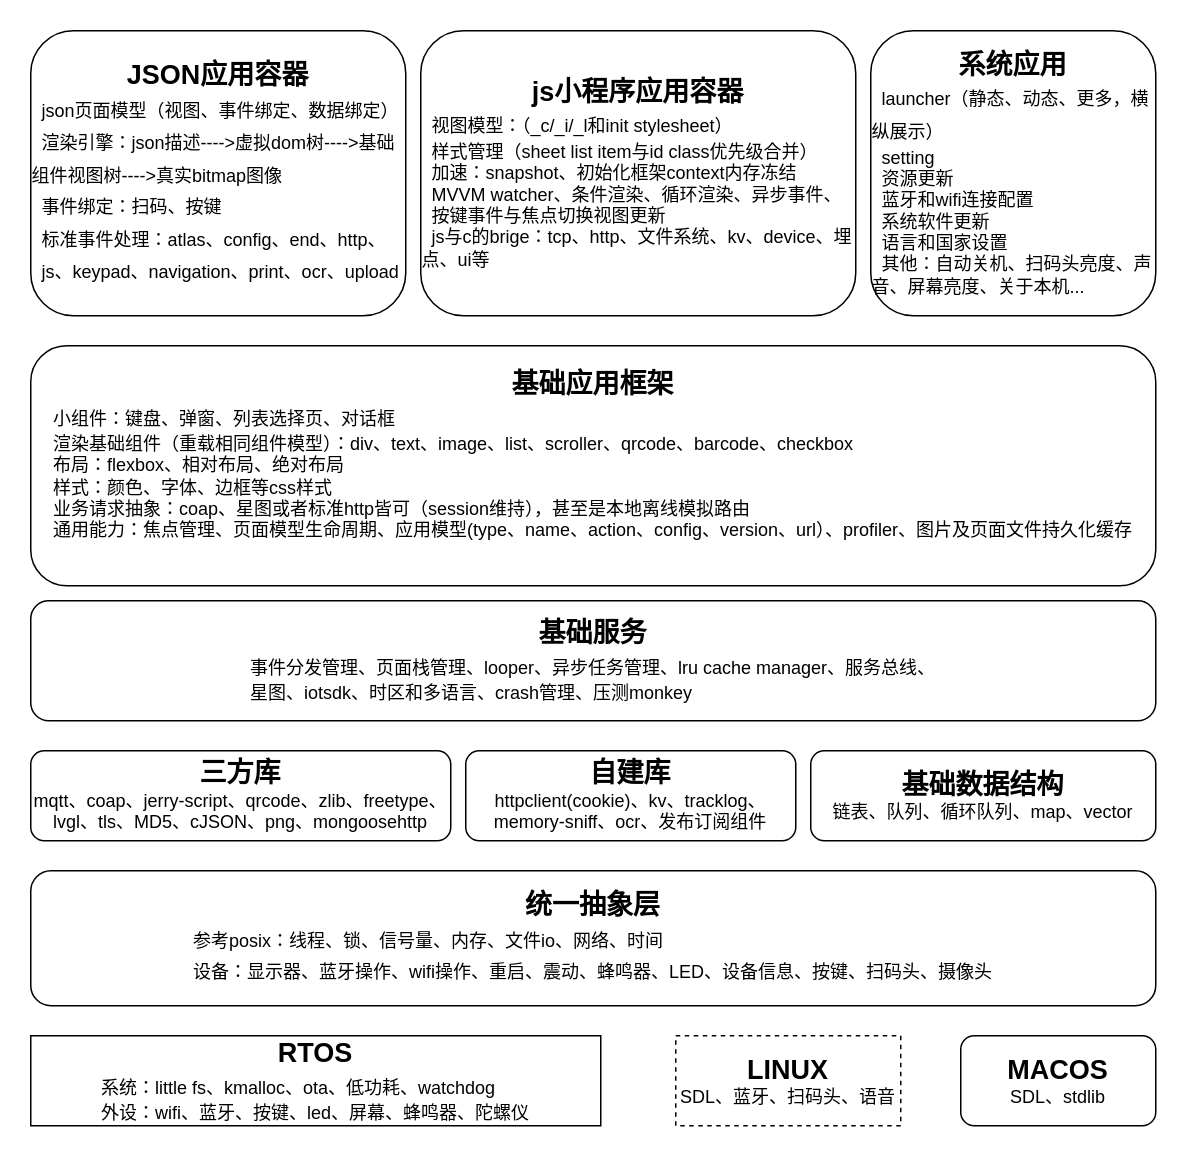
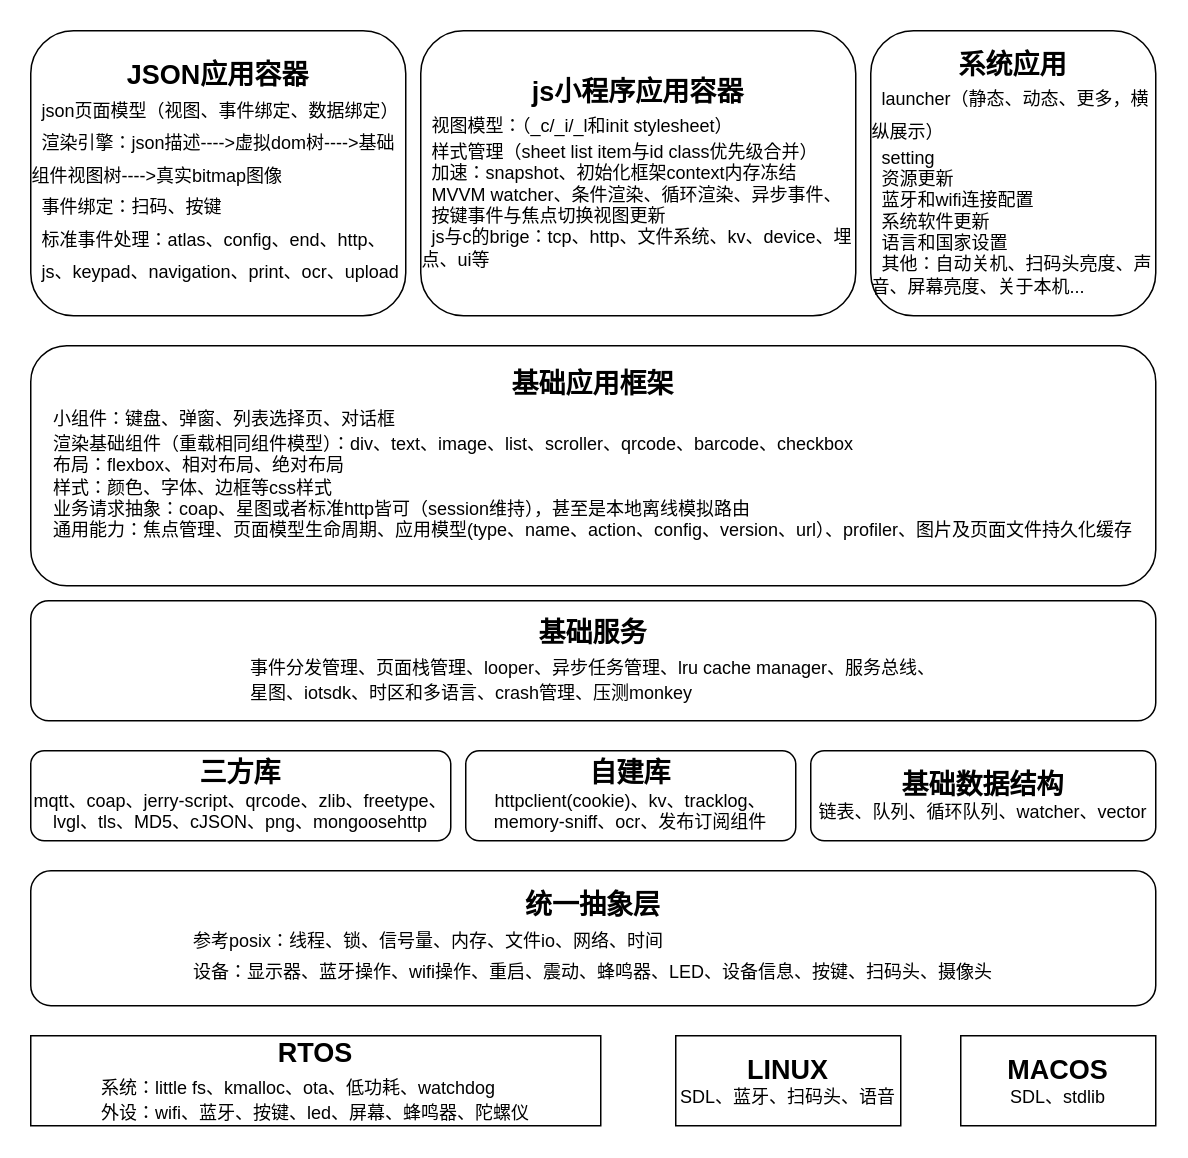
node "基础数据结构 链表、队列、循环队列、map、vector": label "基础数据结构 链表、队列、循环队列、map、vector" -> "基础数据结构 链表、队列、循环队列、watcher、vector"
node "LINUX SDL、蓝牙、扫码头、语音": style dashed -> solid
node "MACOS SDL、stdlib": shape rounded rectangle -> rectangle
